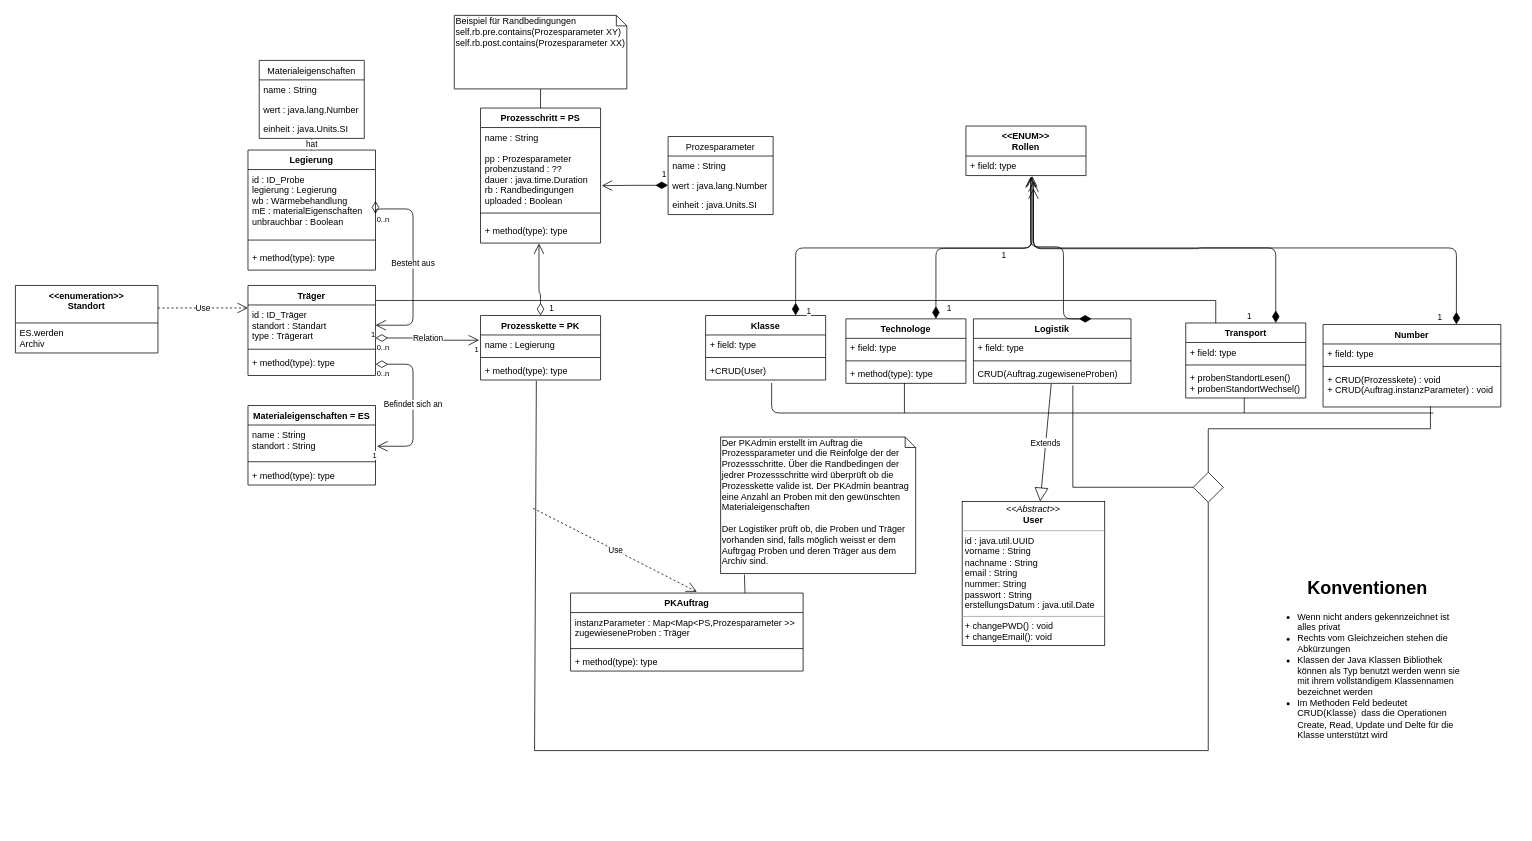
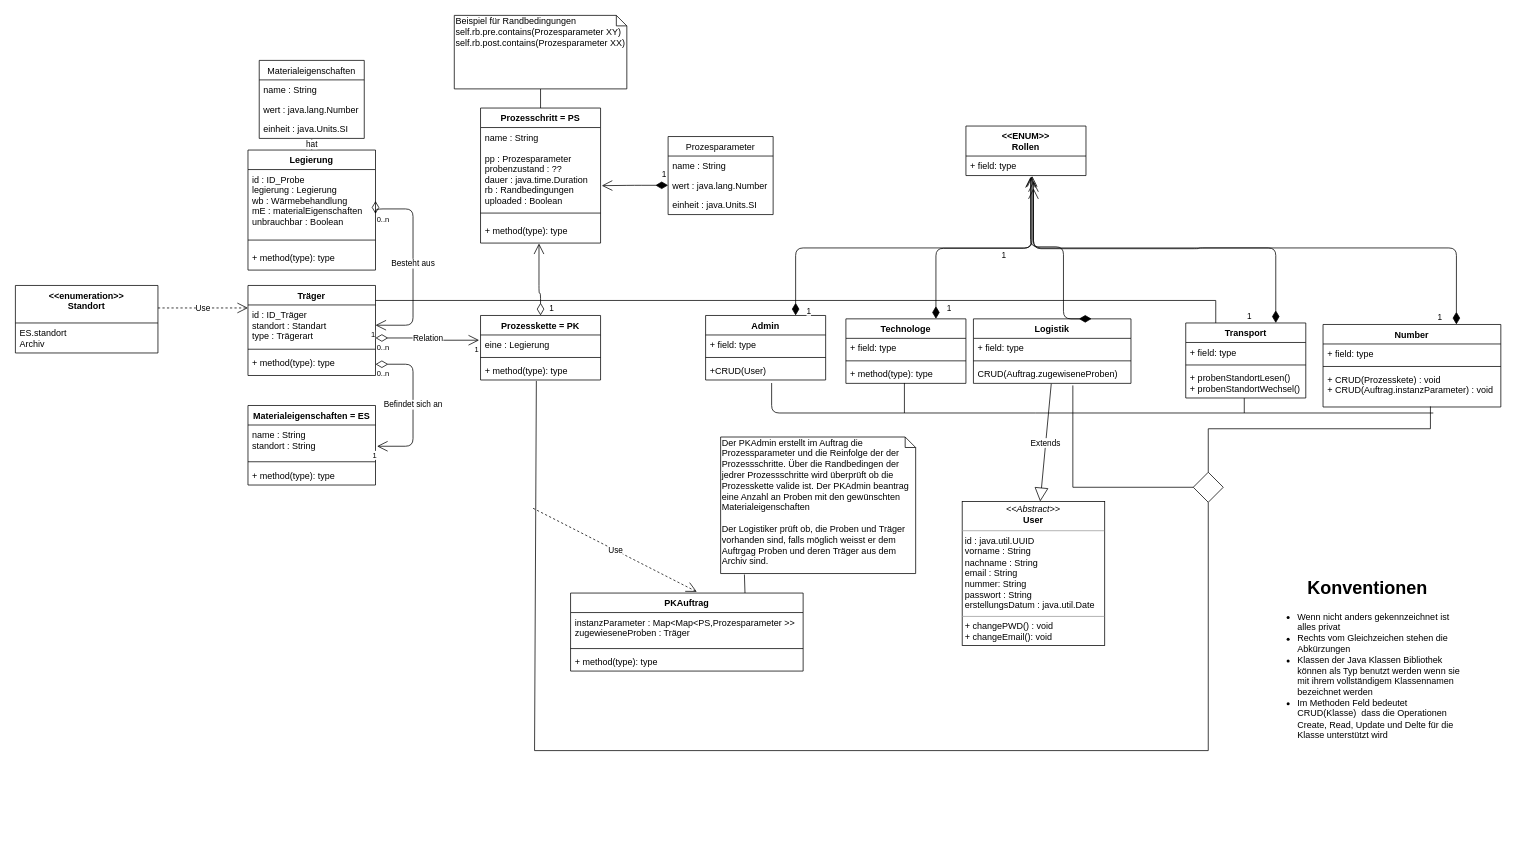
node "Klasse": label "Klasse" -> "Admin"
node "ES.werden Archiv": label "ES.werden Archiv" -> "ES.standort Archiv"
node "name : Legierung": label "name : Legierung" -> "eine : Legierung"
